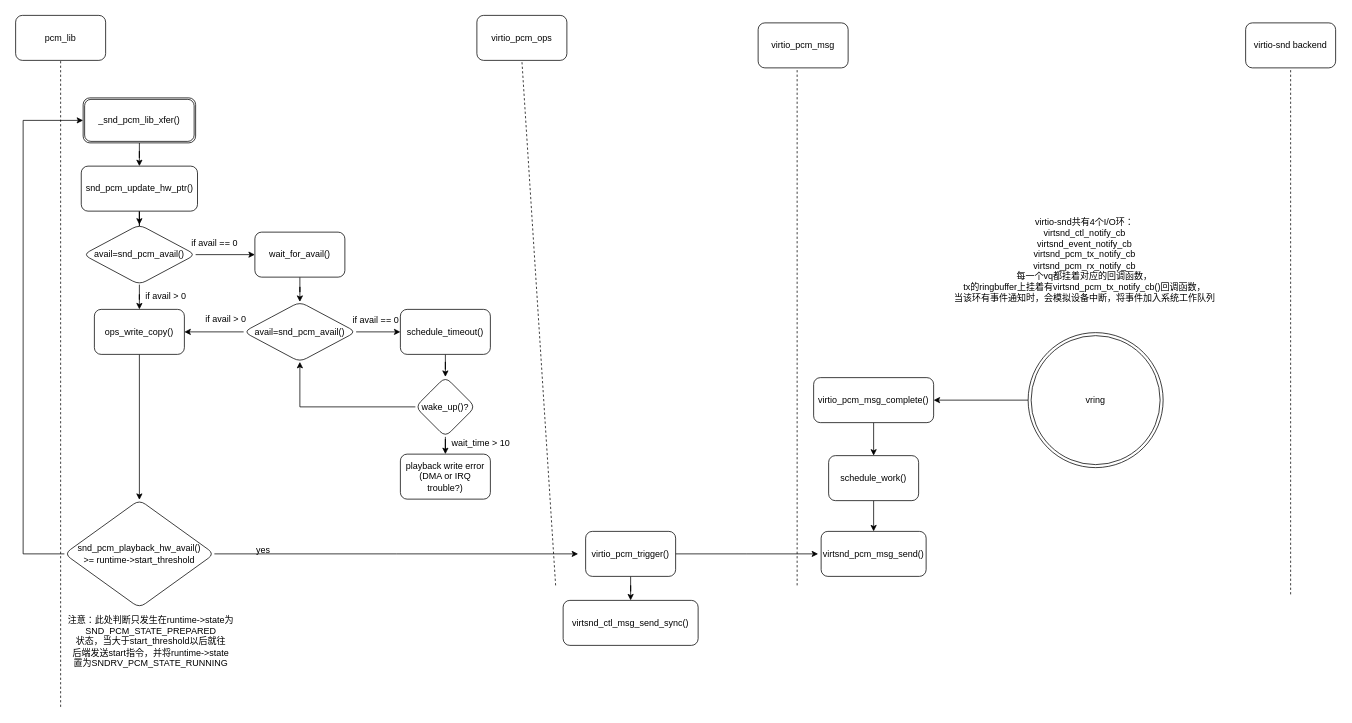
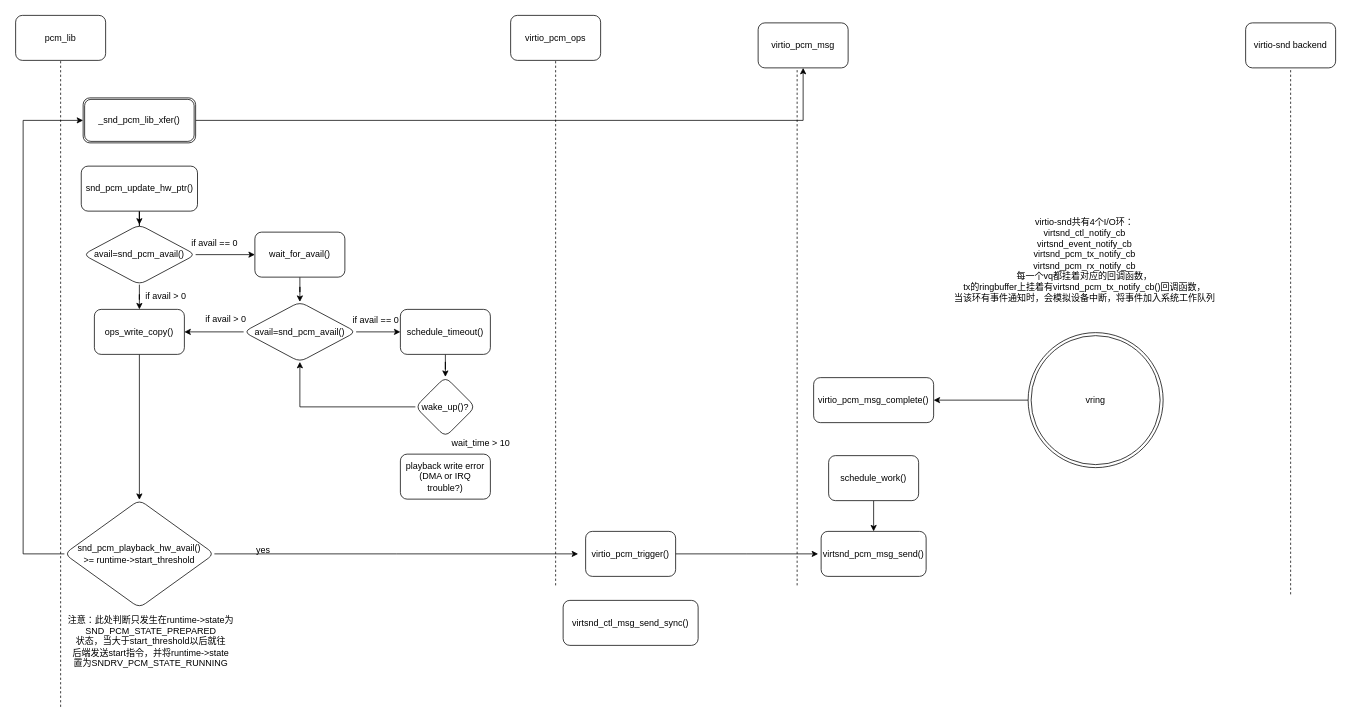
node "virtio_pcm_ops": moved (522, 38) -> (555, 38)
edge "_snd_pcm_lib_xfer()" -> "snd_pcm_update_hw_ptr()": now "_snd_pcm_lib_xfer()" -> "virtio_pcm_msg"
edge "virtio_pcm_msg_complete()" -> "schedule_work()": removed
edge "wake_up()?" -> "playback write error (DMA or IRQ trouble?)": removed
edge "virtio_pcm_trigger()" -> "virtsnd_ctl_msg_send_sync()": removed
